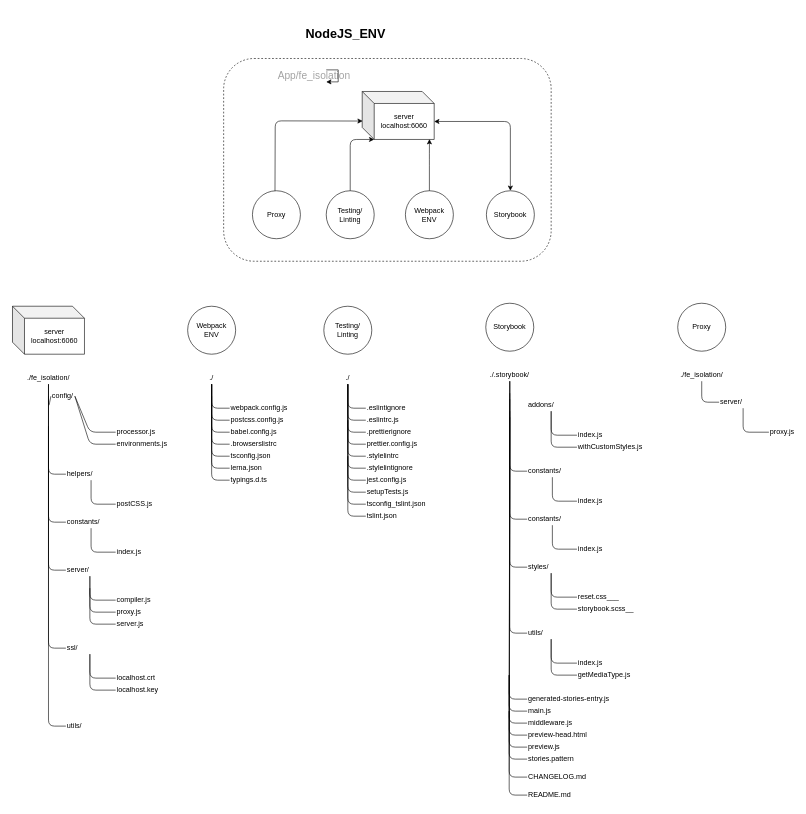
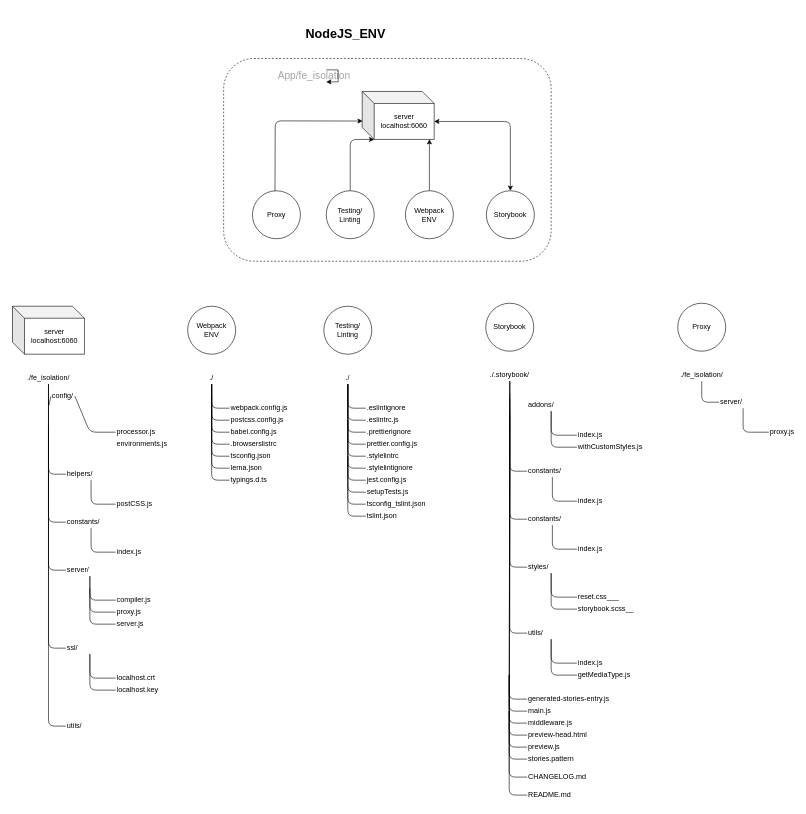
edge "config/" -- "environments.js": removed
